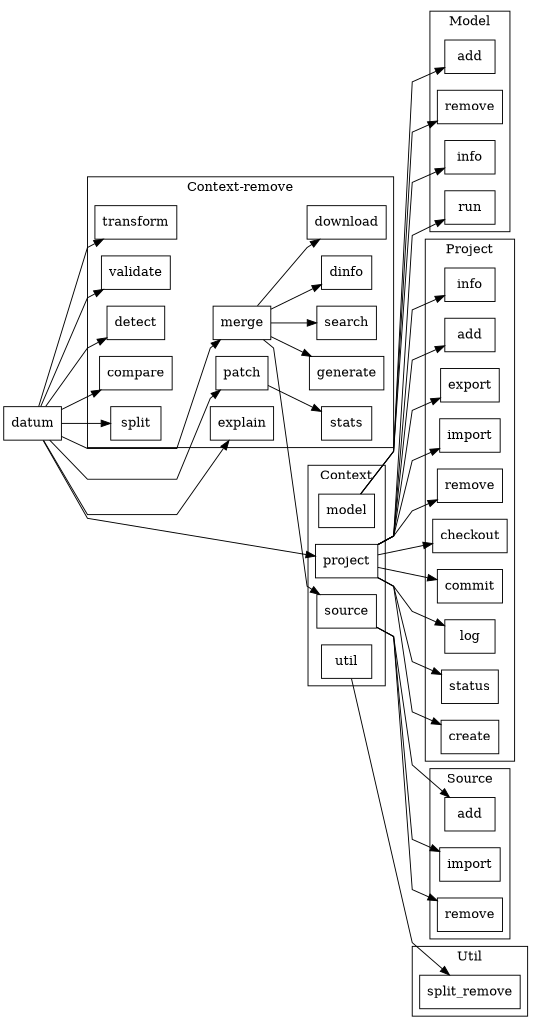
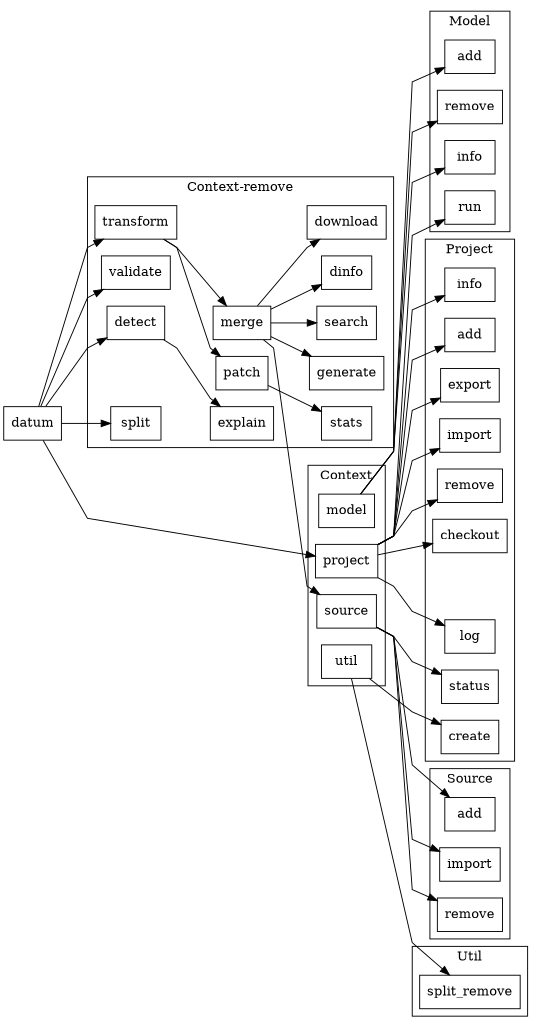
node "compare": removed
edge "datum" -> "merge": now "transform" -> "merge"
edge "datum" -> "patch": now "transform" -> "patch"
edge "datum" -> "explain": now "detect" -> "explain"
node "commit": removed
edge "project" -> "status": now "source" -> "status"
edge "project" -> "create": now "util" -> "create"
